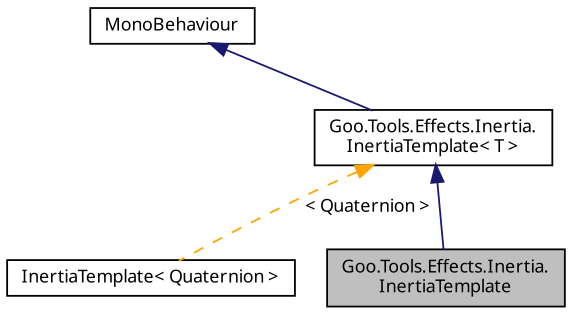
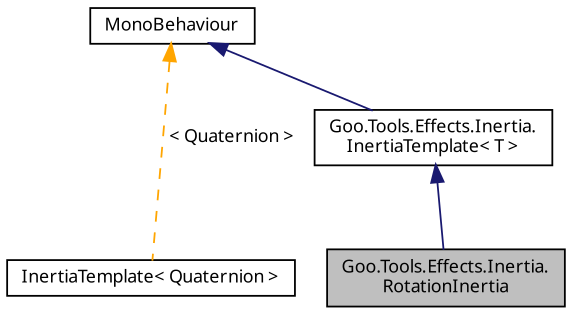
edge "InertiaTemplate< Quaternion >" -> "Goo.Tools.Effects.Inertia. InertiaTemplate< T >": now "InertiaTemplate< Quaternion >" -> "MonoBehaviour"
node "Goo.Tools.Effects.Inertia. InertiaTemplate": label "Goo.Tools.Effects.Inertia. InertiaTemplate" -> "Goo.Tools.Effects.Inertia. RotationInertia"
